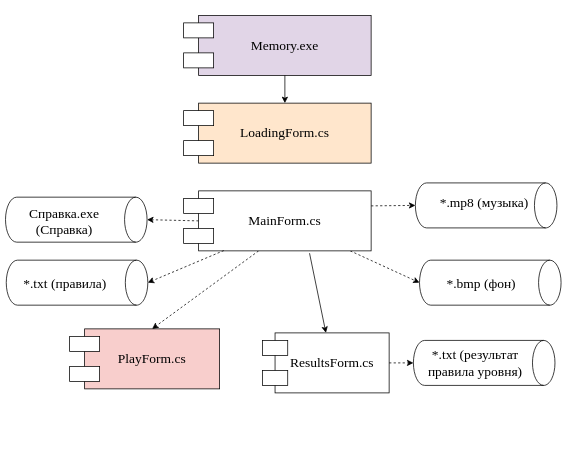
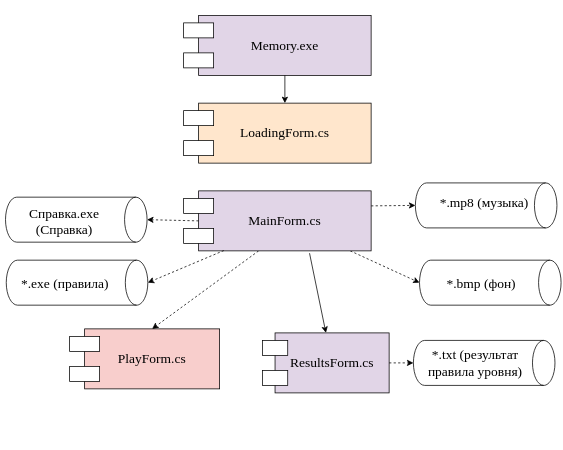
node "MainForm.cs": fillcolor #ffffff -> #e1d5e7
node "*.txt (правила)": label "*.txt (правила)" -> "*.exe (правила)"
node "ResultsForm.cs": fillcolor #ffffff -> #e1d5e7
